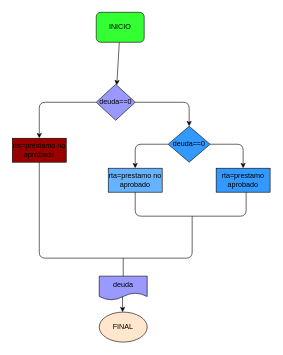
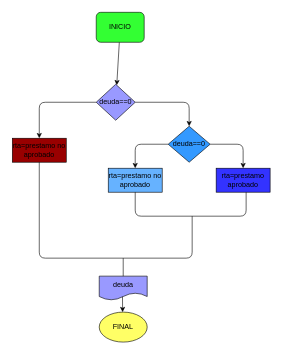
node "rta=prestamo aprobado": fillcolor #3399ff -> #3333ff
node "FINAL": fillcolor #ffe6cc -> #ffff66
